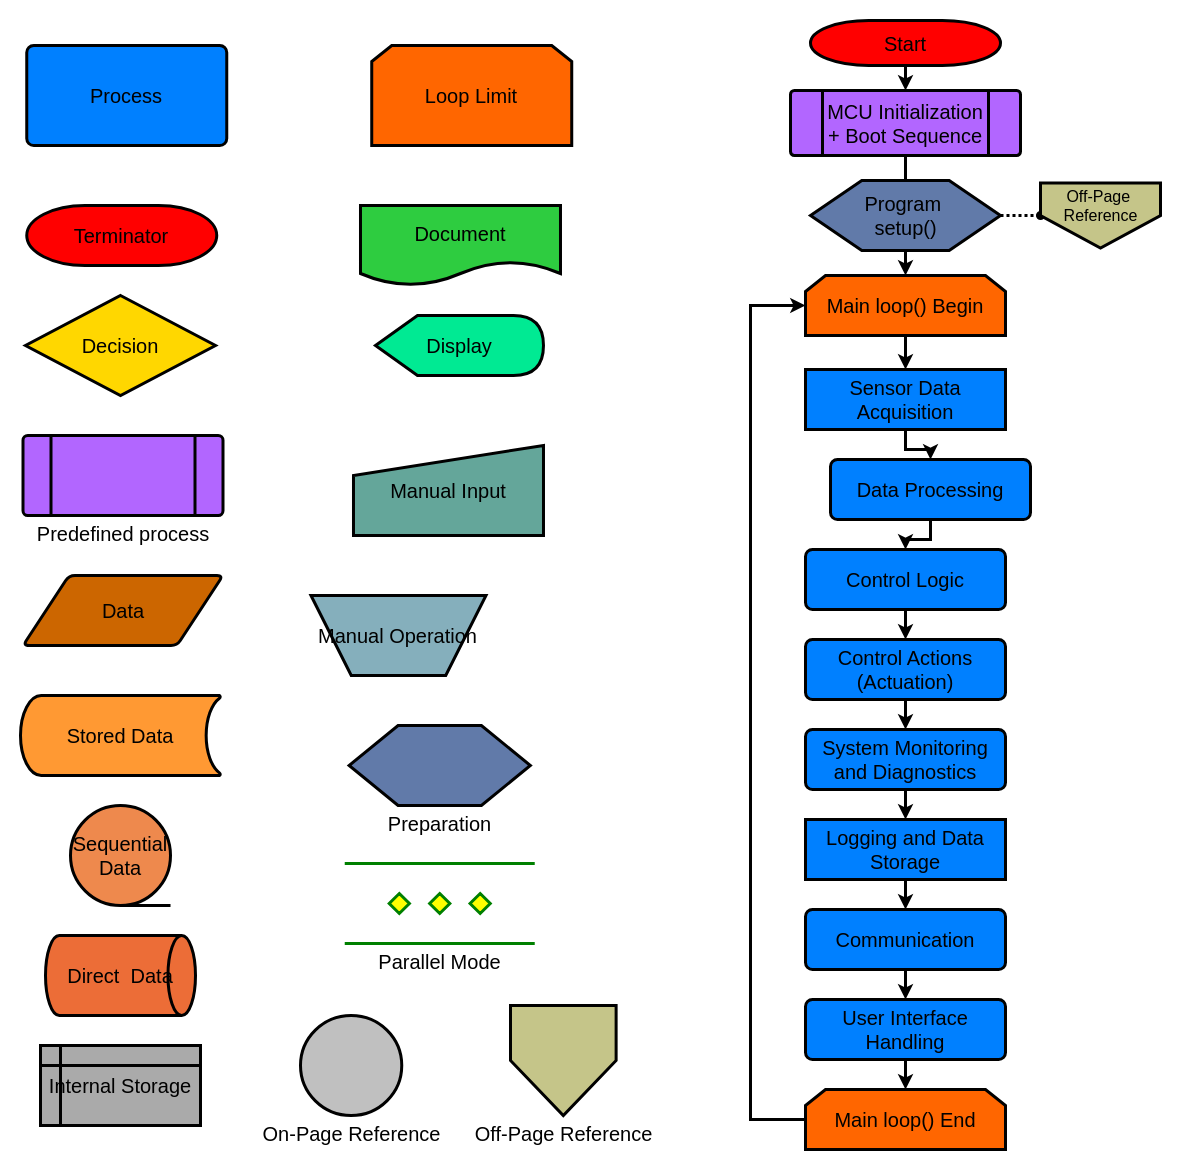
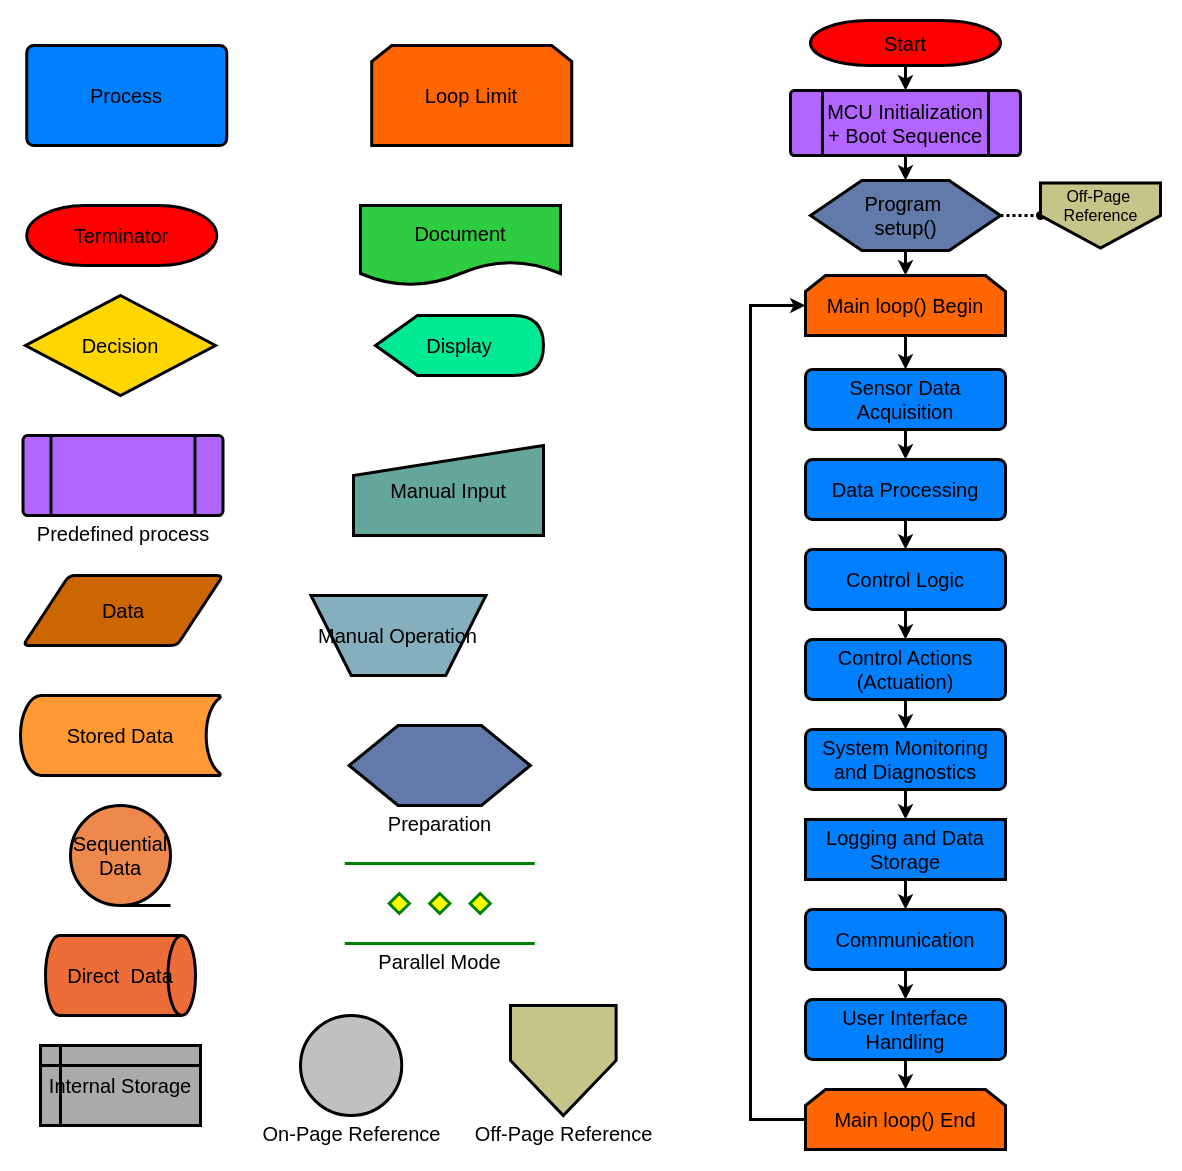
edge "MCU Initialization + Boot Sequence" -- "Program setup()": arrowhead none -> classic
node "Sensor Data Acquisition": shape rectangle -> rounded rectangle
node "Data Processing": moved (931, 490) -> (906, 490)
